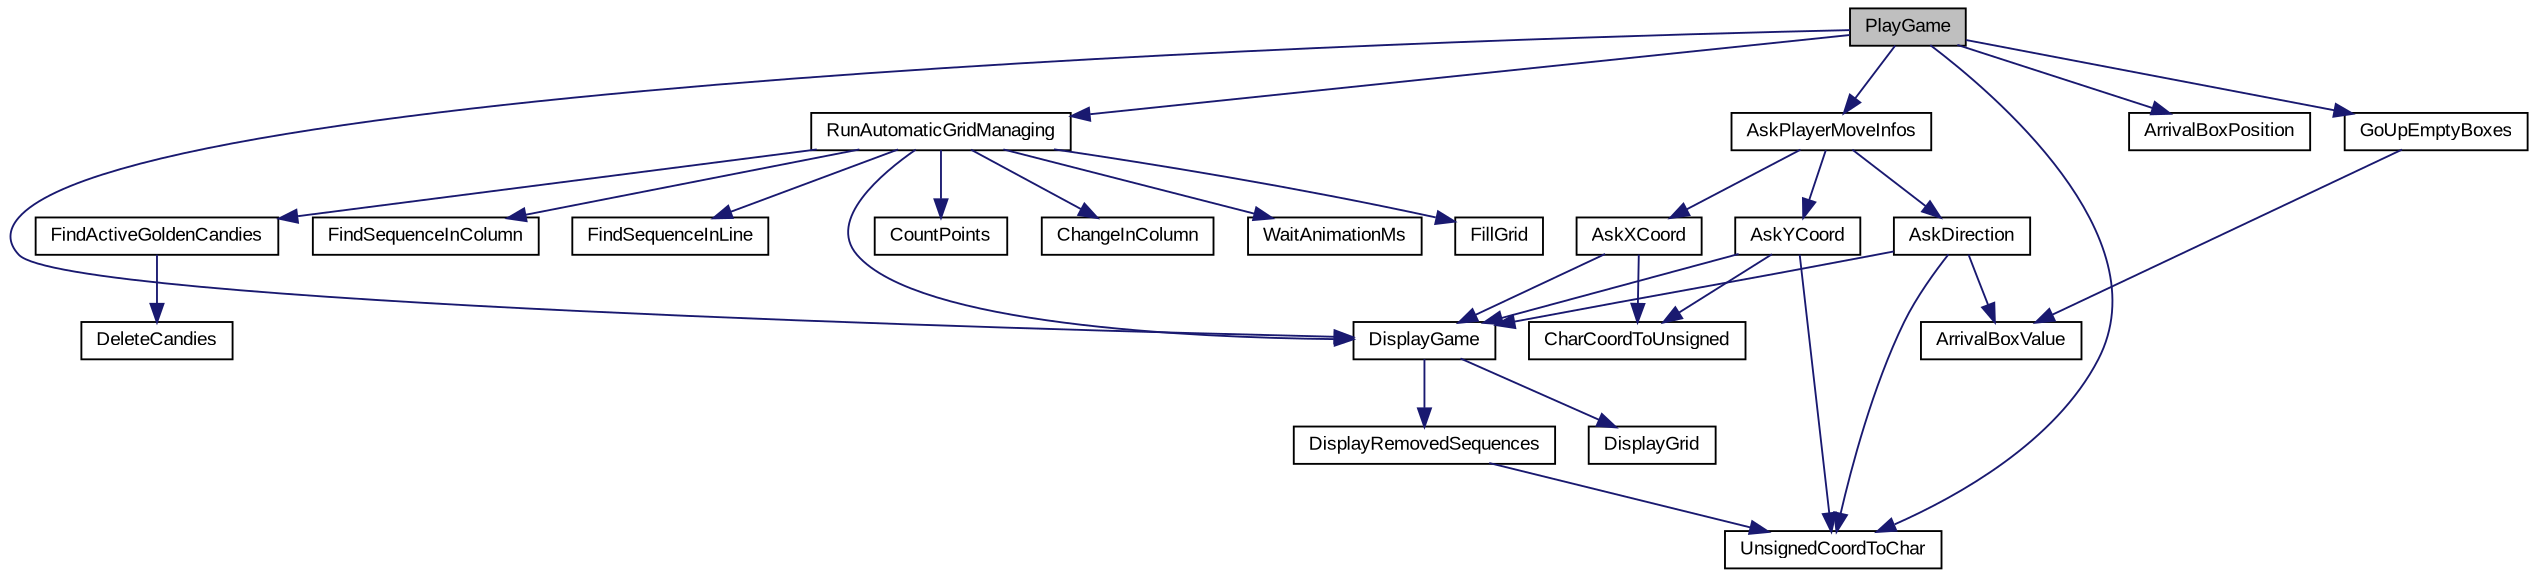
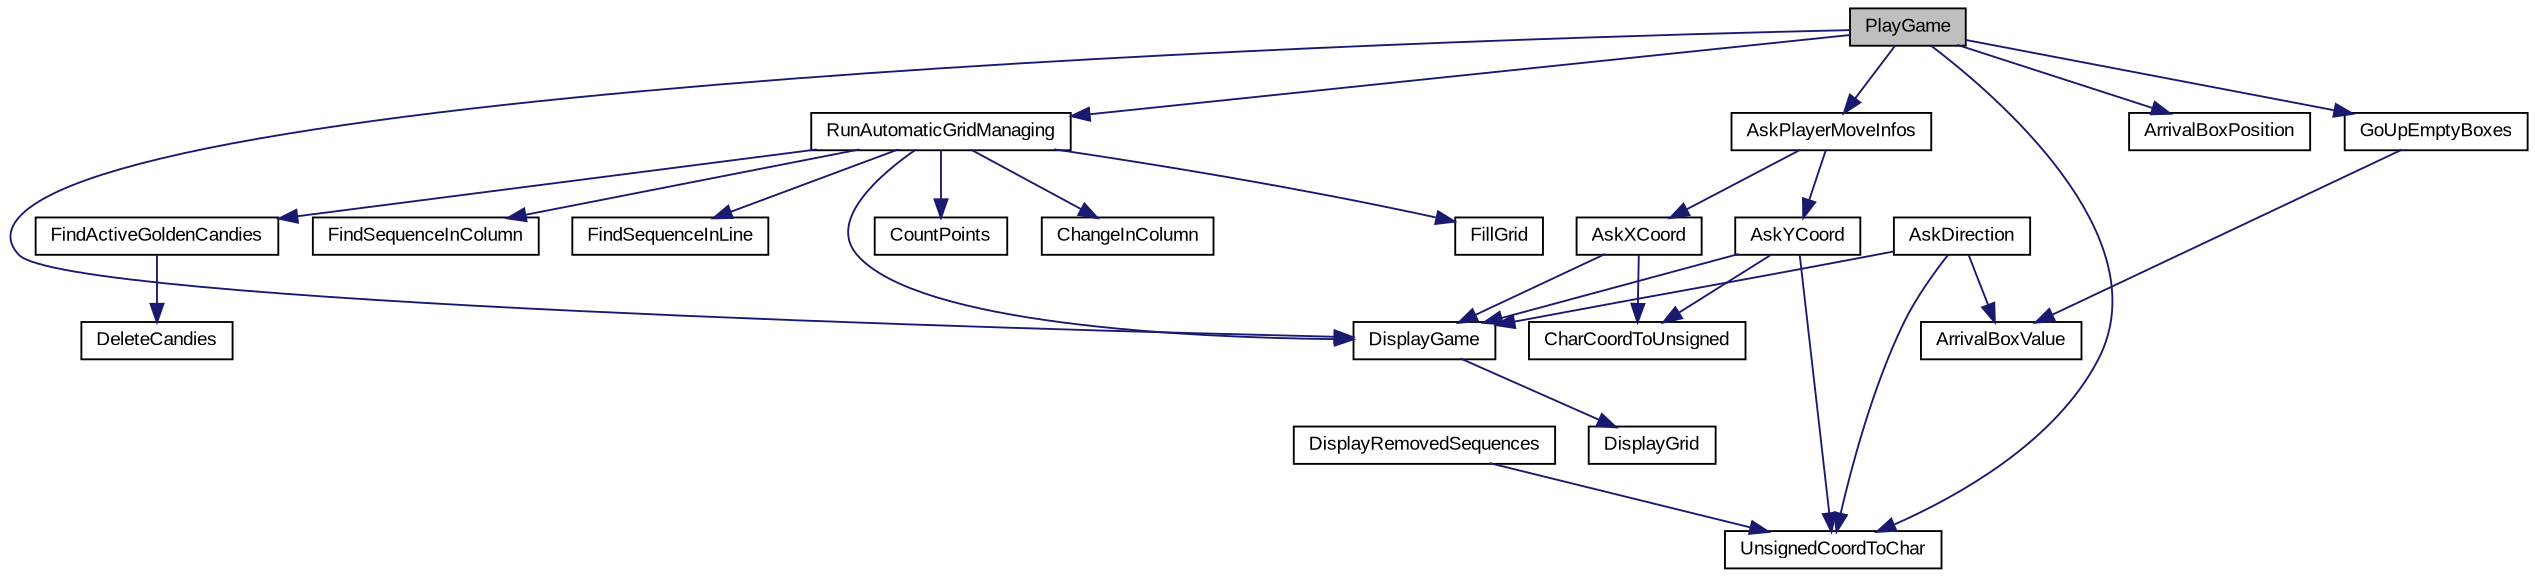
edge "AskPlayerMoveInfos" -> "AskDirection": removed
node "WaitAnimationMs": removed
edge "DisplayGame" -> "DisplayRemovedSequences": removed
